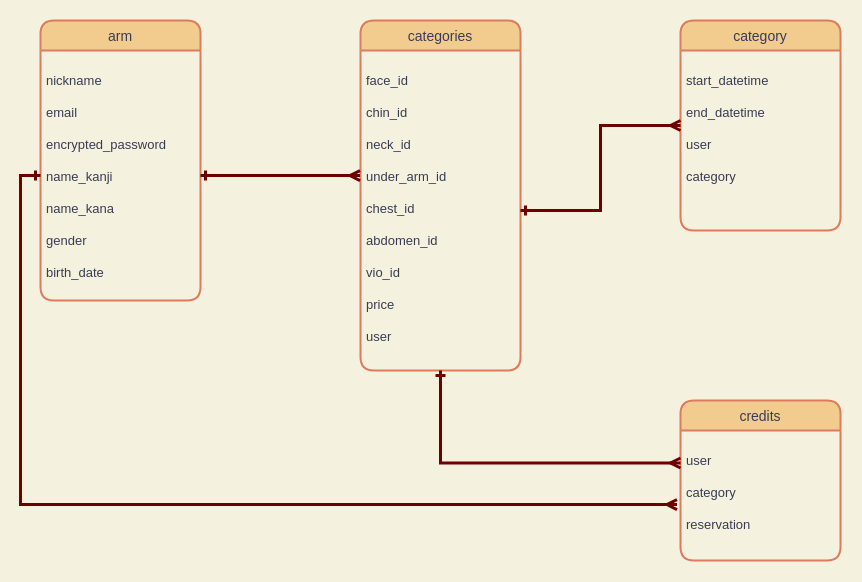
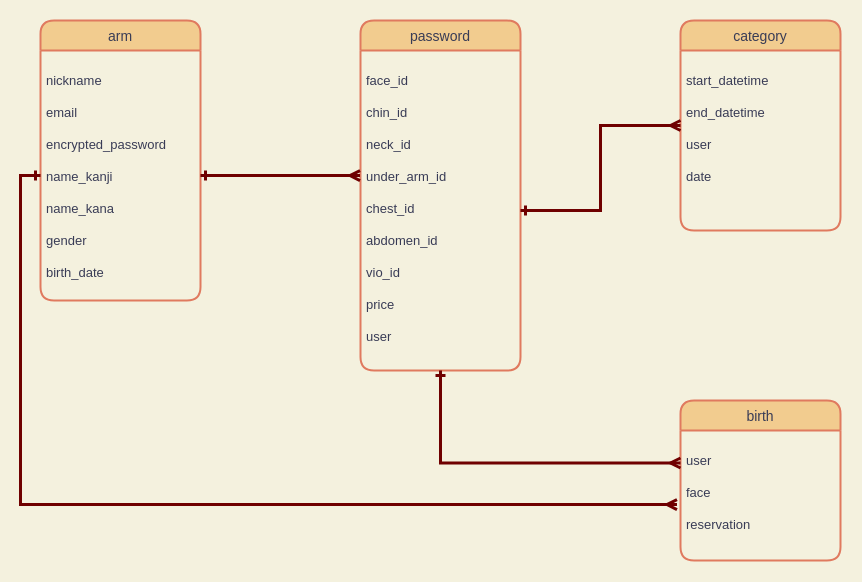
node "categories": label "categories" -> "password"
node "start_datetime end_datetime user category": label "start_datetime end_datetime user category" -> "start_datetime end_datetime user date"
node "credits": label "credits" -> "birth"
node "user category reservation": label "user category reservation" -> "user face reservation"
